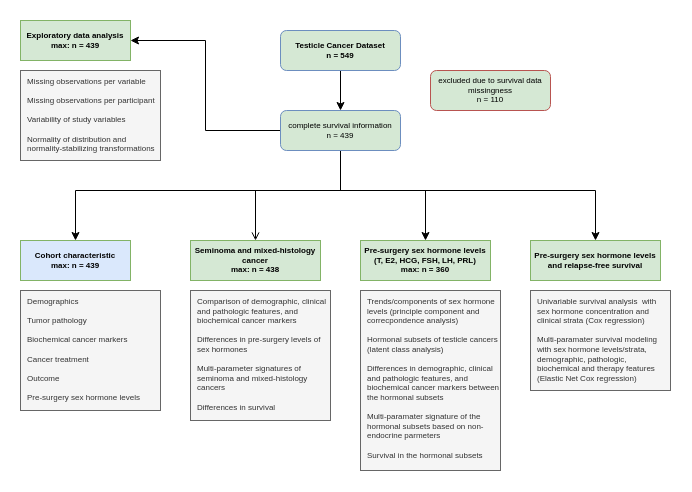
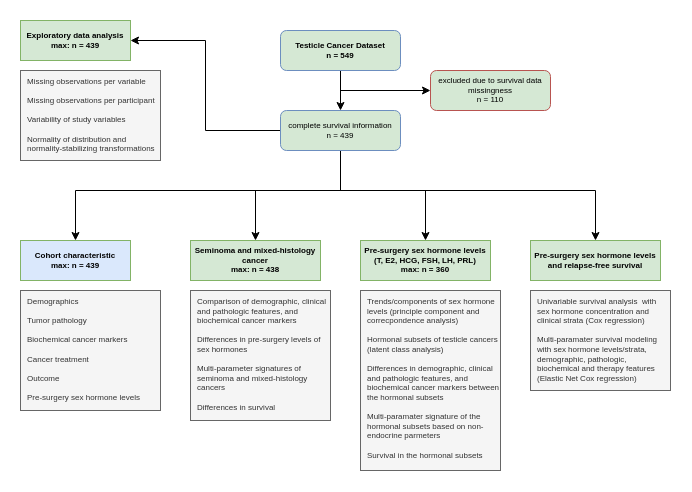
edge "Testicle Cancer Datasetn = 549" -> "excluded due to survival data missingnessn = 110": added
edge "complete survival informationn = 439" -> "Seminoma and mixed-histology cancer max: n = 438": arrowhead open -> classic
